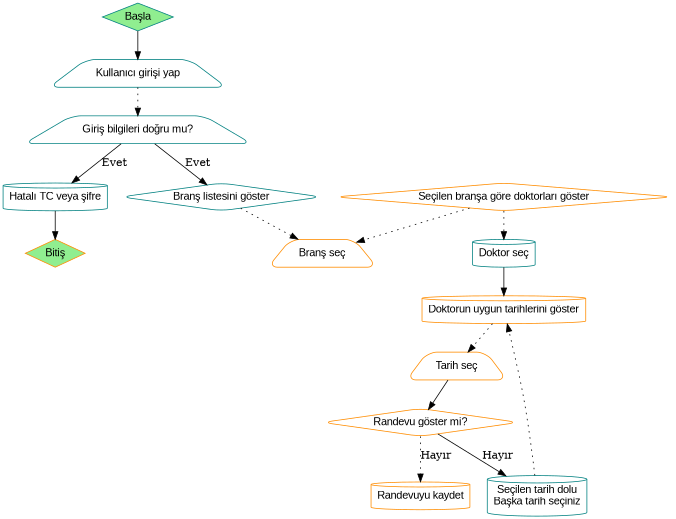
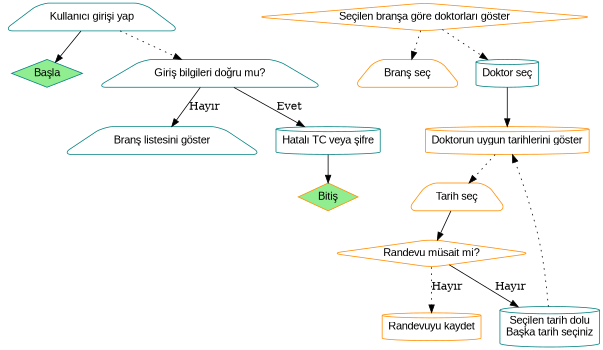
edge "Başla" -> "Kullanıcı girişi yap": reversed
edge "Giriş bilgileri doğru mu?" -> "Branş listesini göster": label "Evet" -> "Hayır"
node "Branş listesini göster": shape diamond -> trapezium
edge "Branş listesini göster" -> "Branş seç": removed
node "Randevu göster mi?": label "Randevu göster mi?" -> "Randevu müsait mi?"
